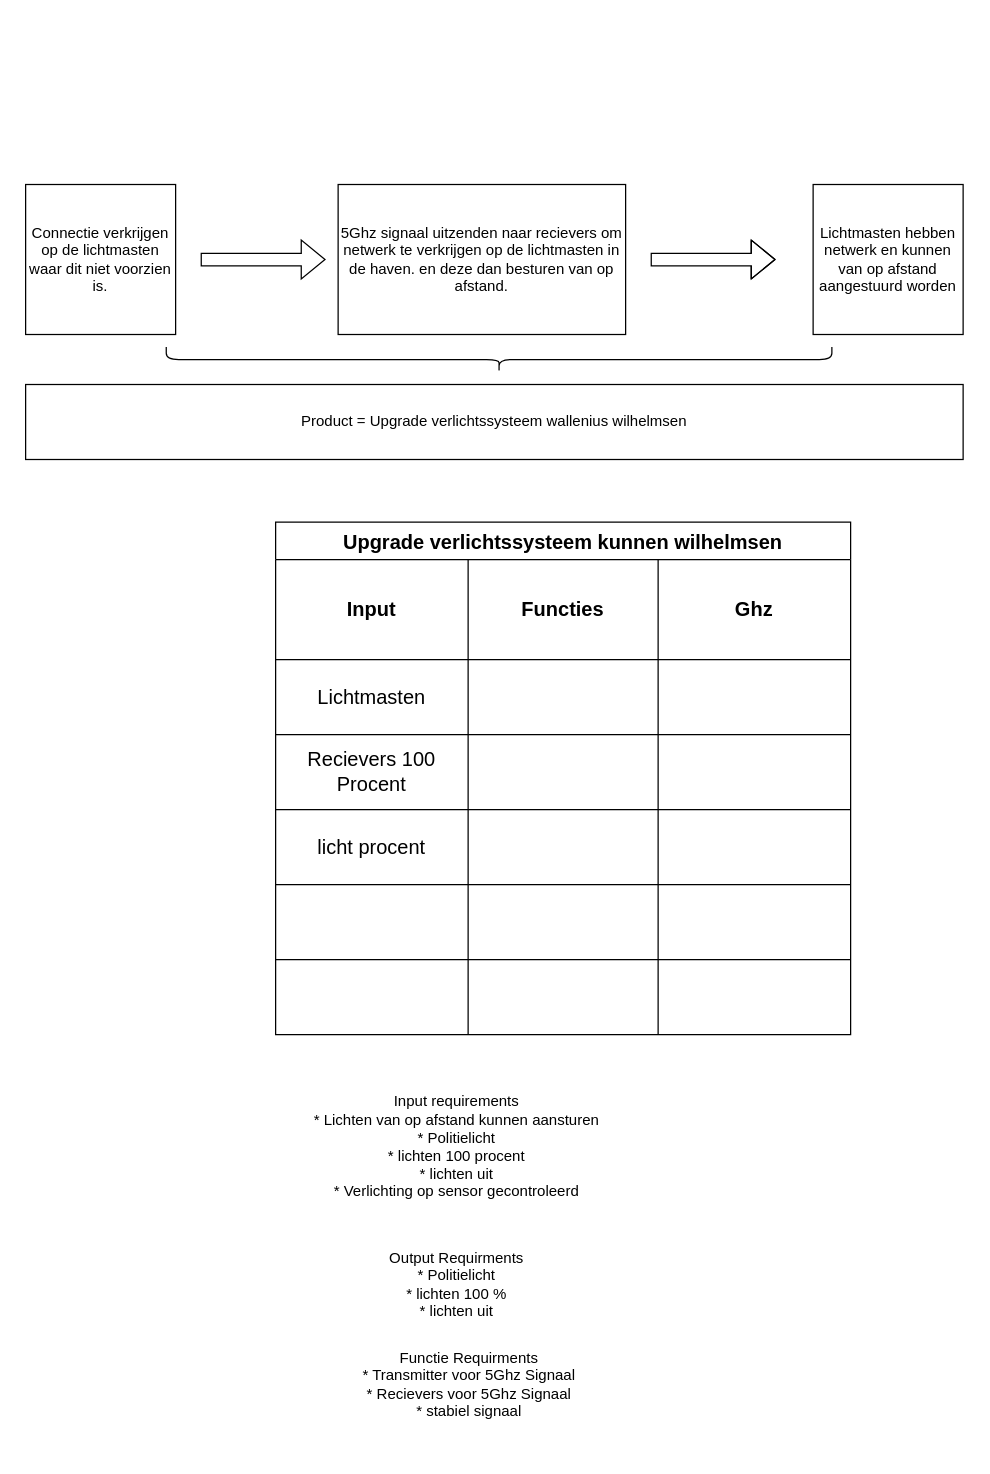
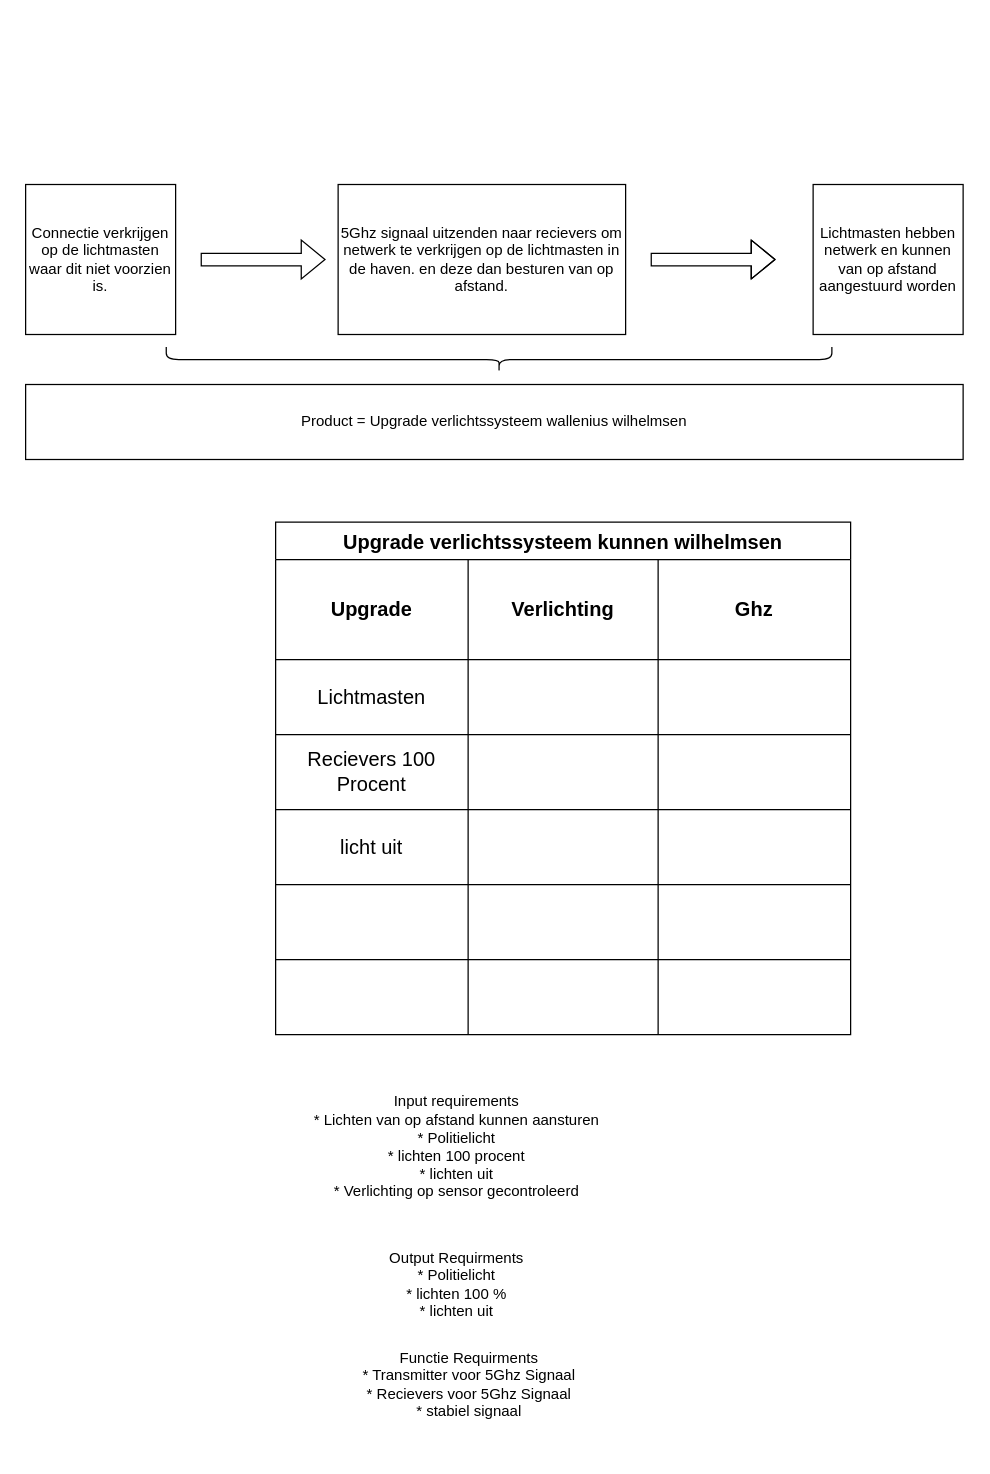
node "Input": label "Input" -> "Upgrade"
node "Functies": label "Functies" -> "Verlichting"
node "licht procent": label "licht procent" -> "licht uit"
